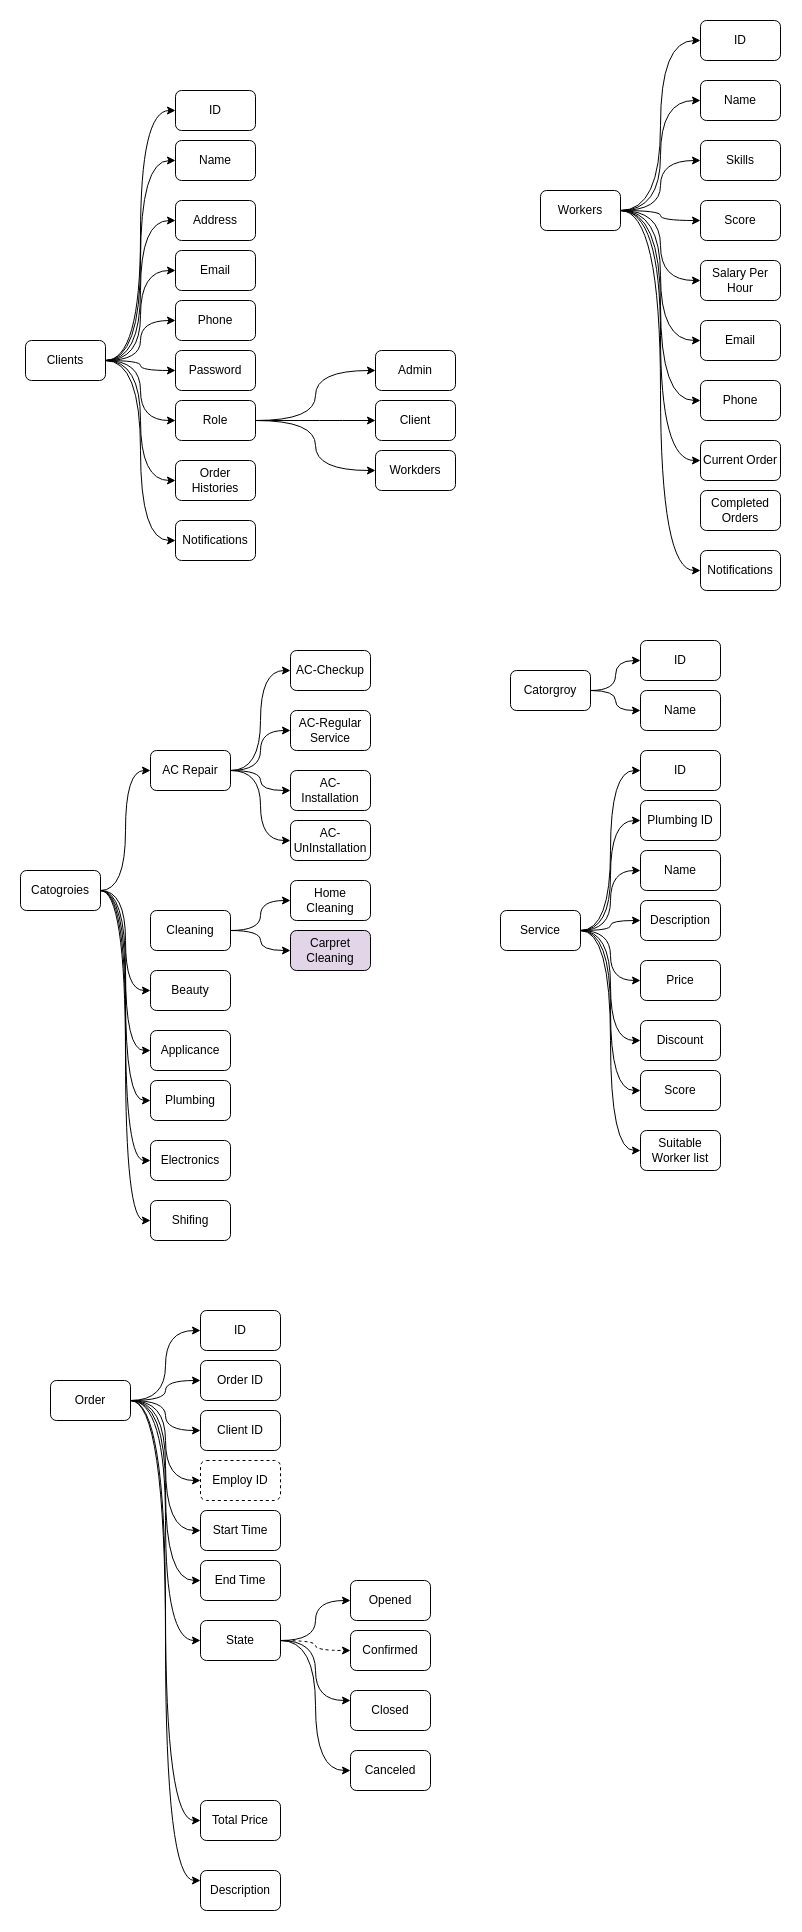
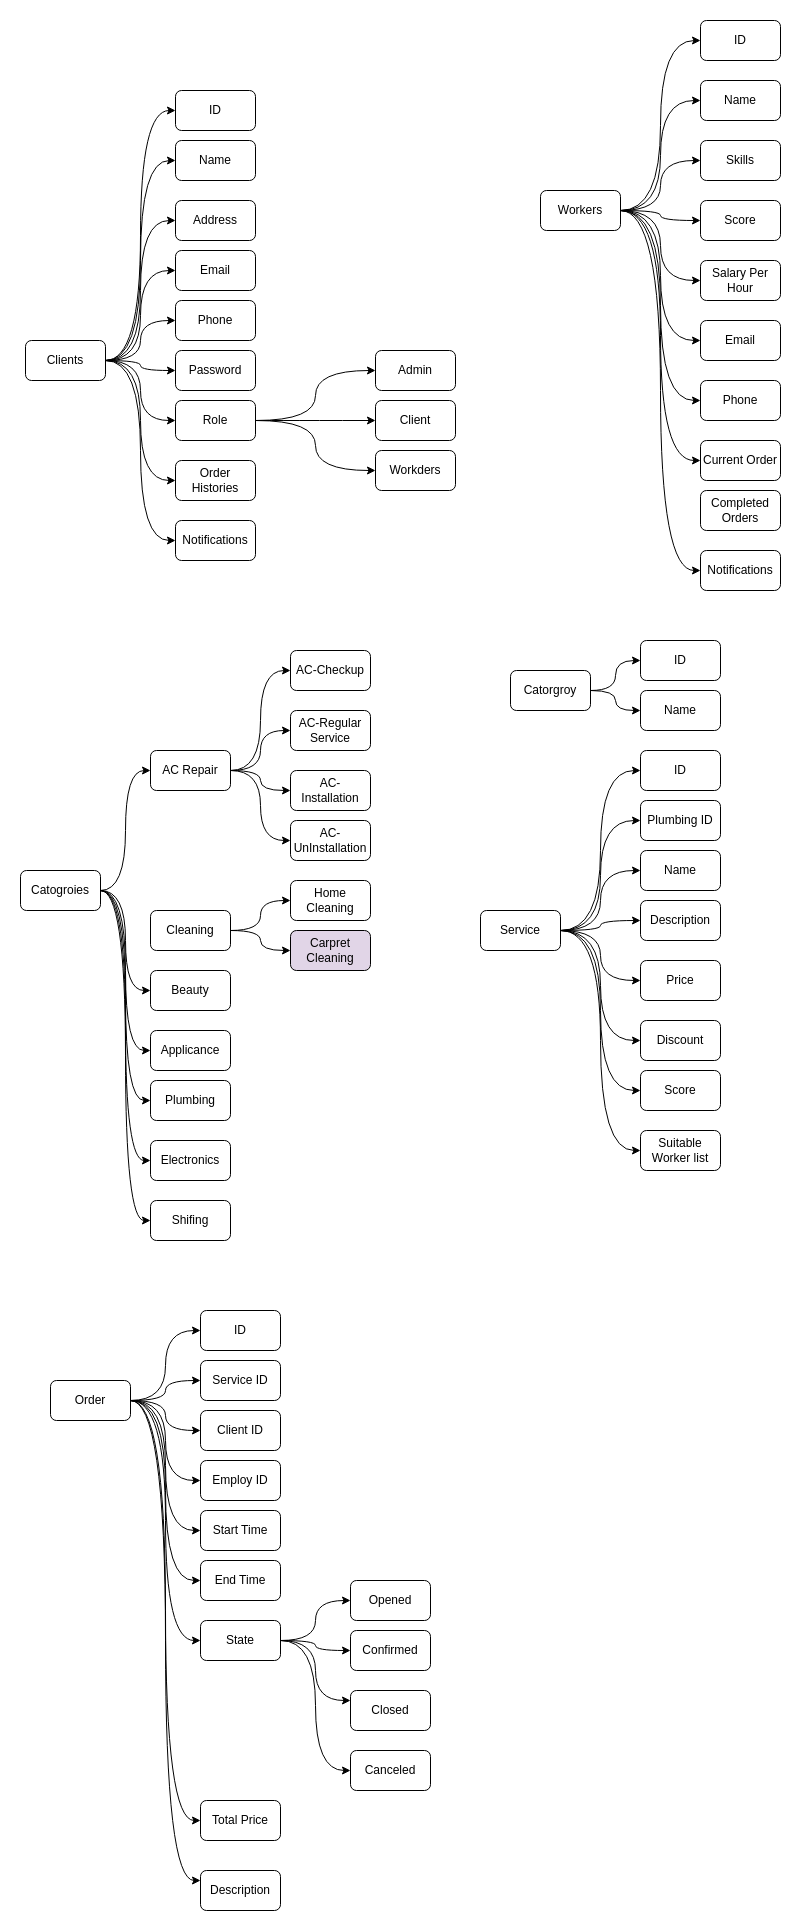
node "Service": moved (541, 931) -> (521, 931)
node "Order ID": label "Order ID" -> "Service ID"
node "Employ ID": style dashed -> solid
edge "State" -> "Confirmed": style dashed -> solid
